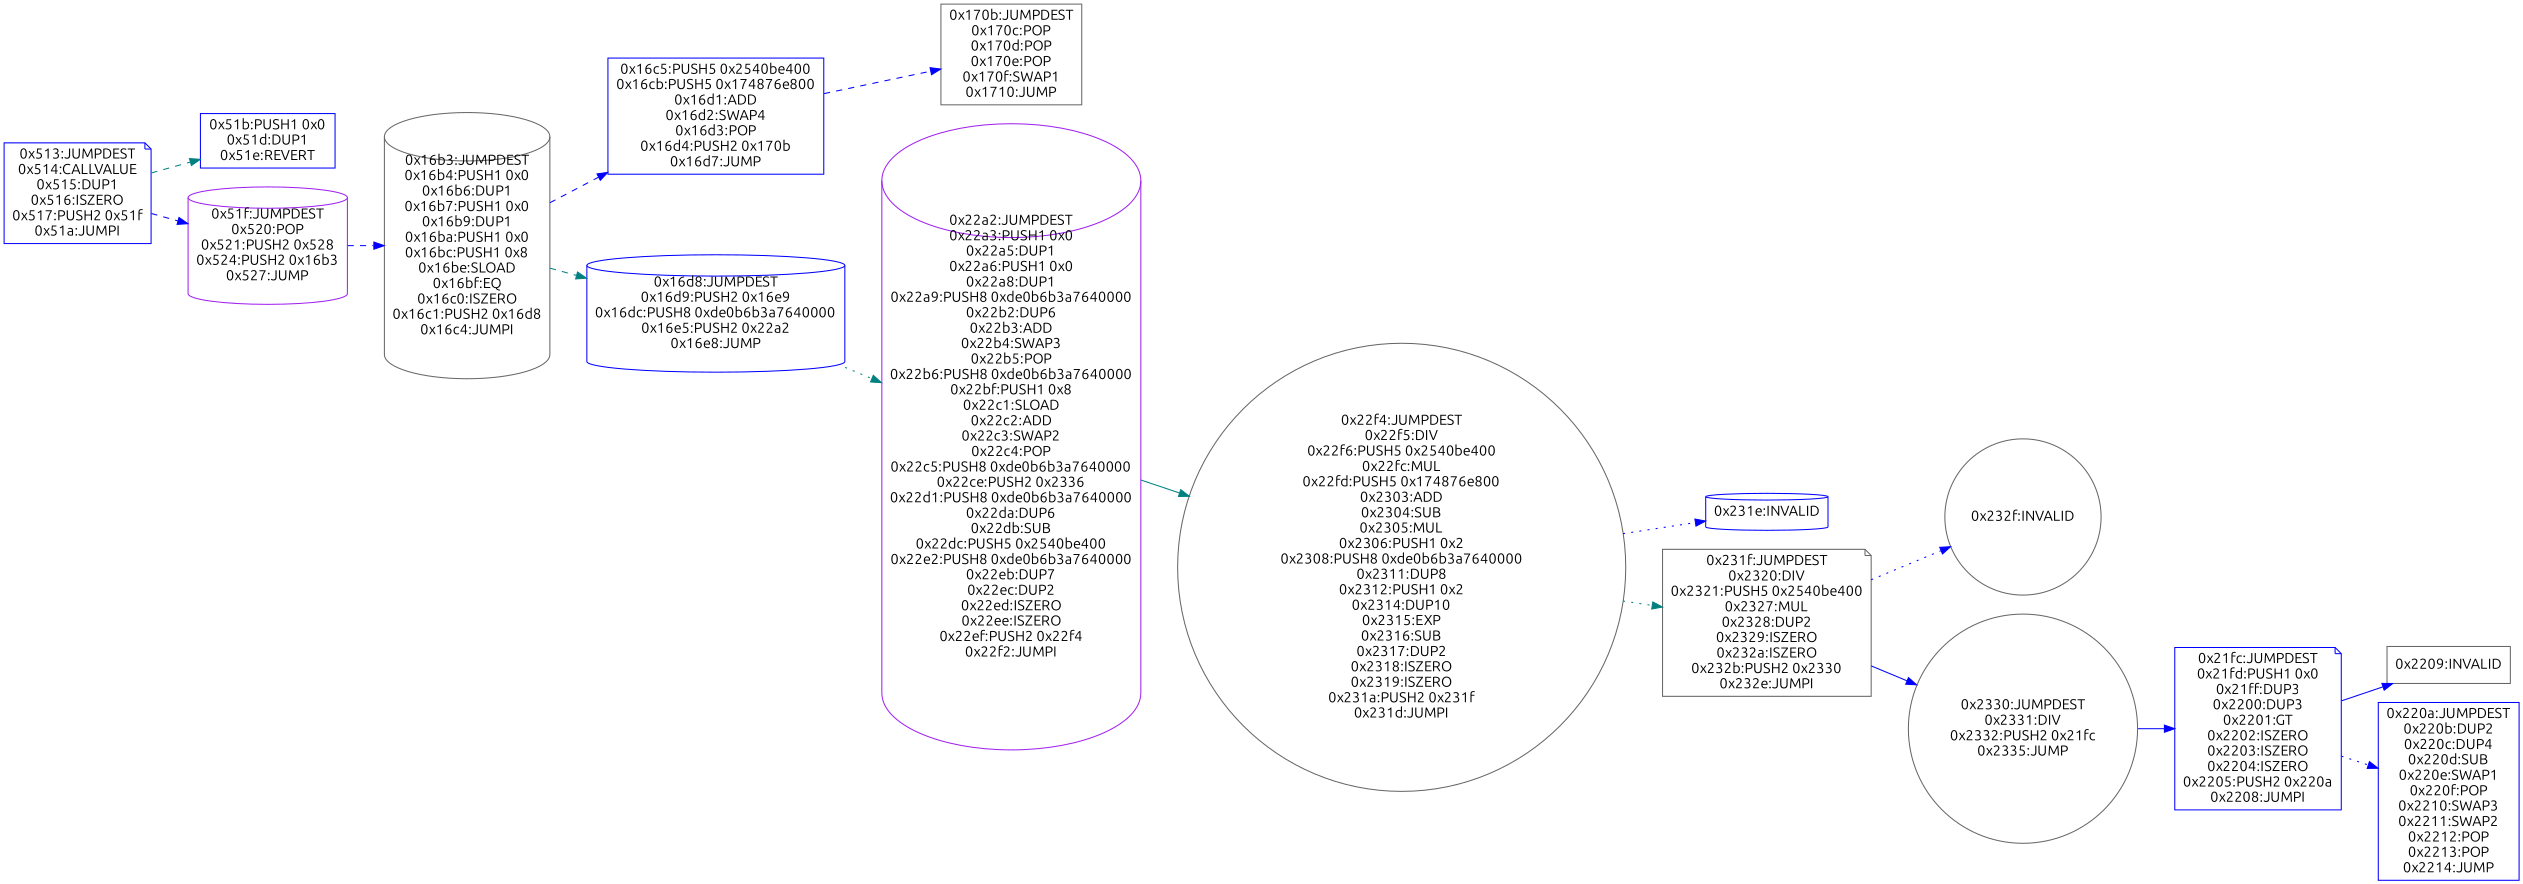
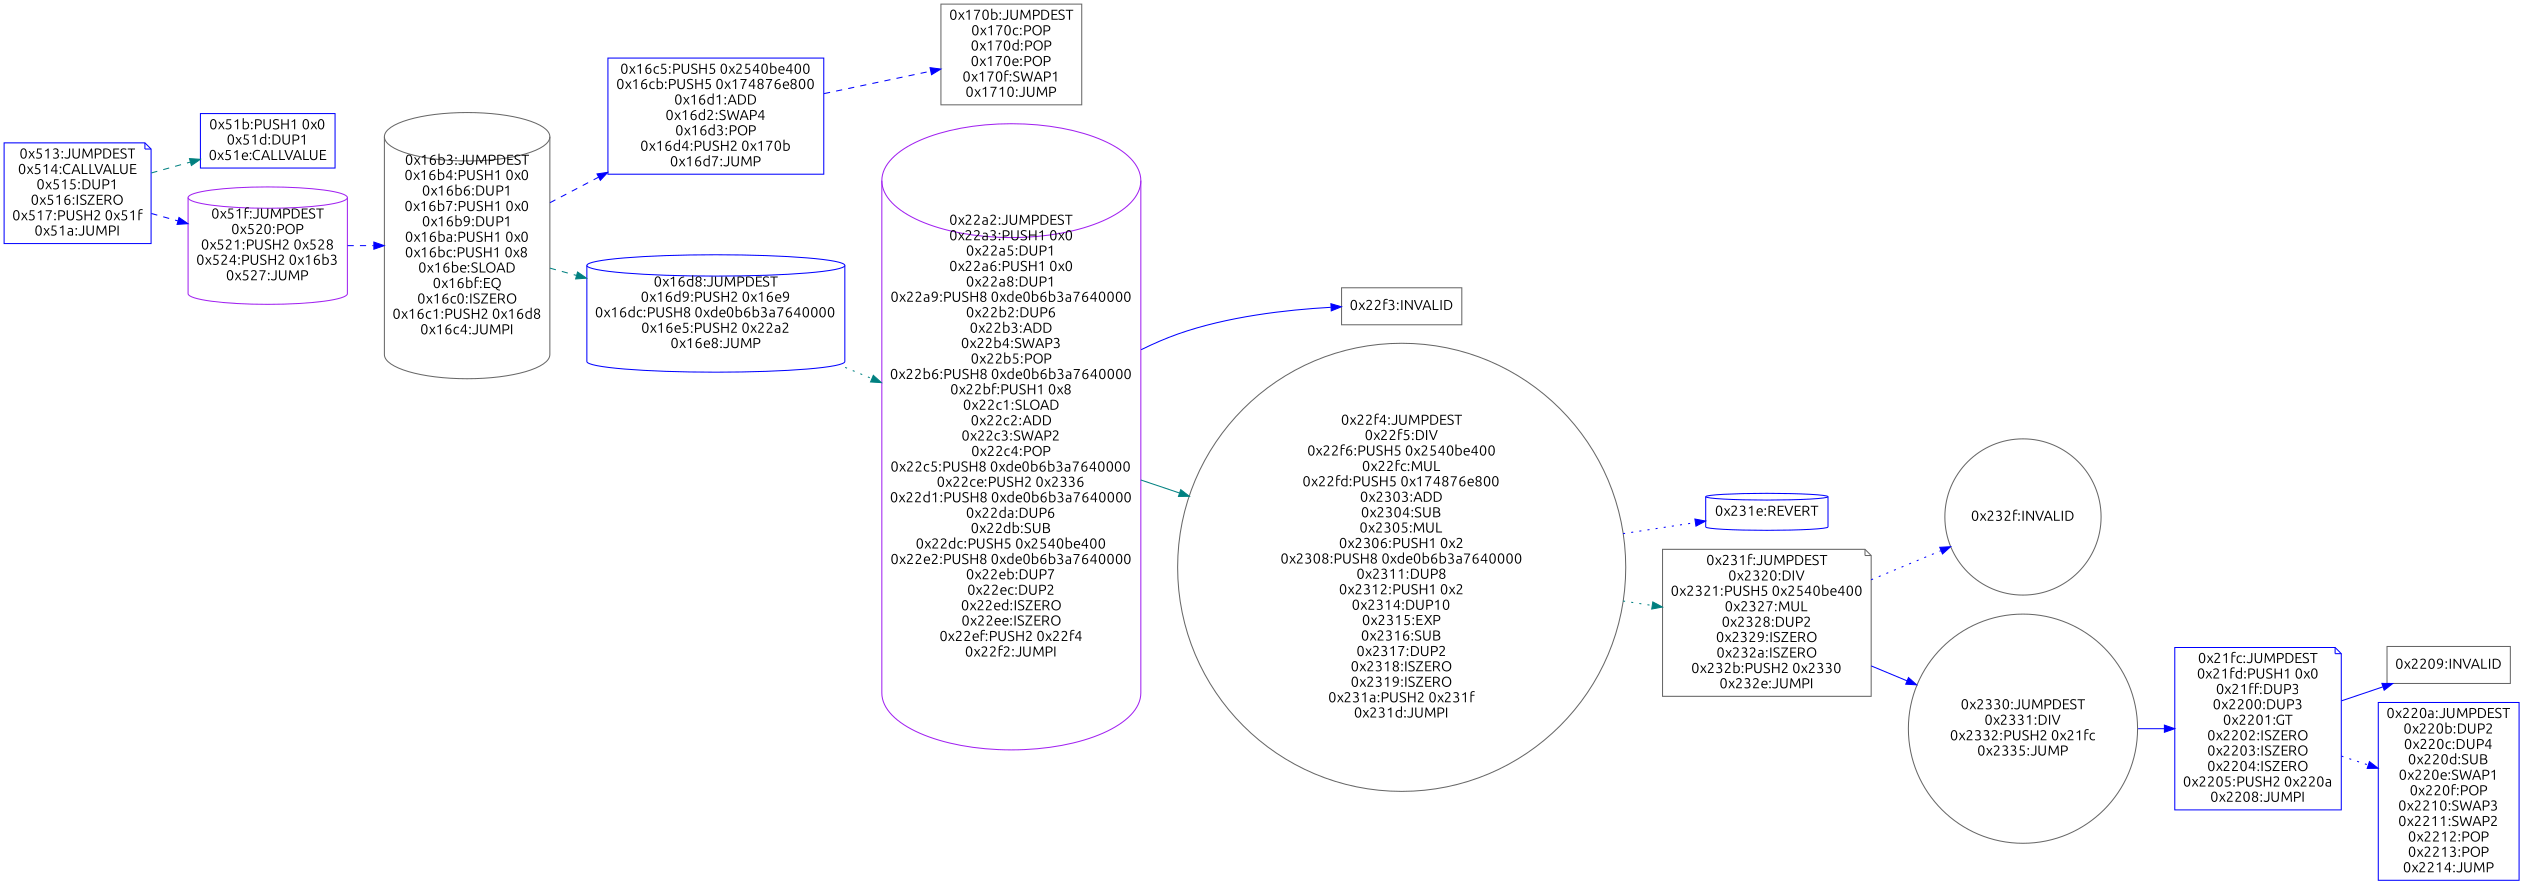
node "0x51b:PUSH1 0x0 0x51d:DUP1 0x51e:REVERT": label "0x51b:PUSH1 0x0 0x51d:DUP1 0x51e:REVERT" -> "0x51b:PUSH1 0x0 0x51d:DUP1 0x51e:CALLVALUE"
node "0x22f3:INVALID": added
node "0x231e:INVALID": label "0x231e:INVALID" -> "0x231e:REVERT"
